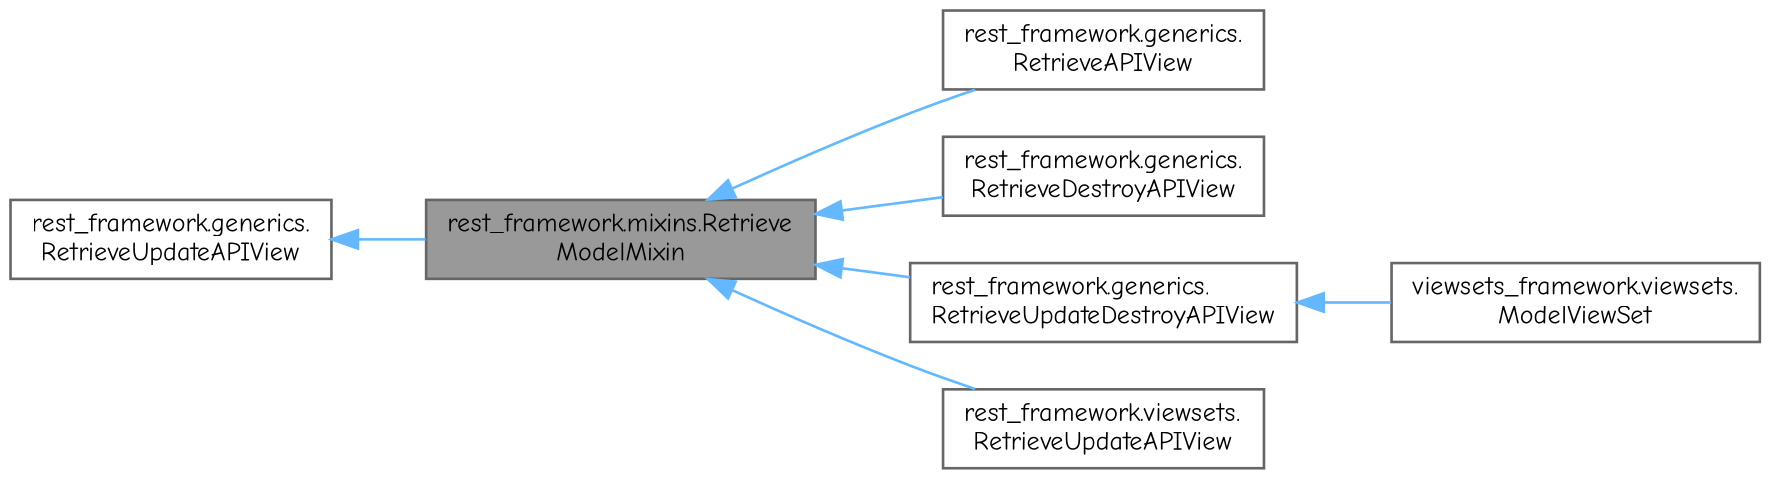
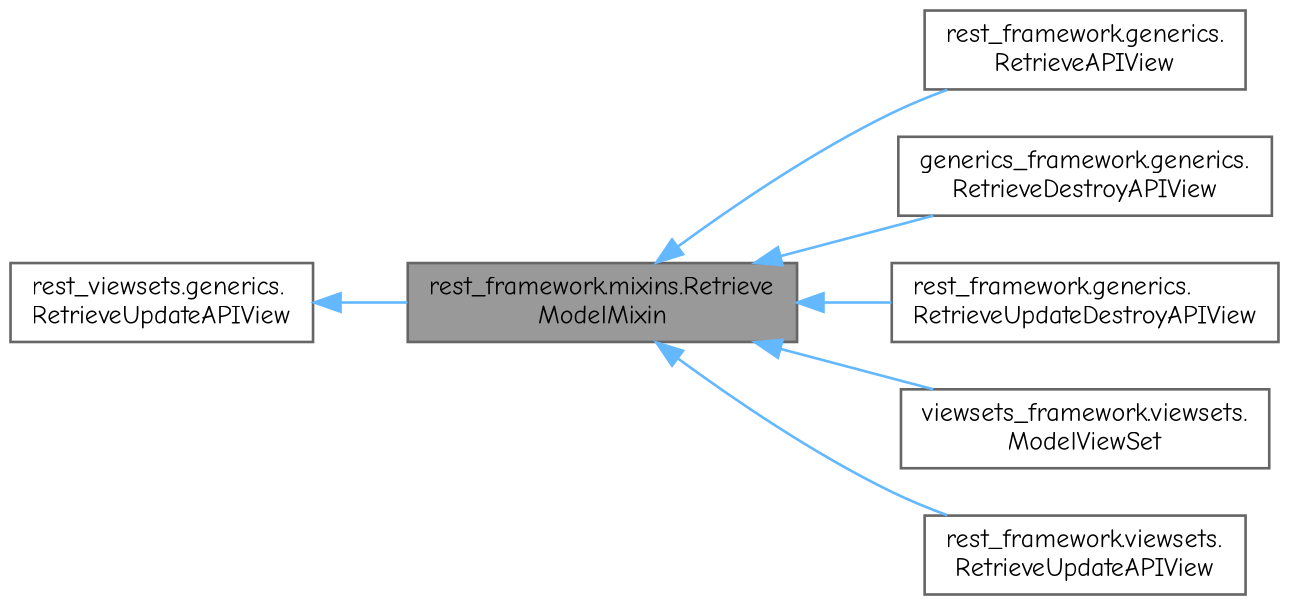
node "rest_framework.generics. RetrieveDestroyAPIView": label "rest_framework.generics. RetrieveDestroyAPIView" -> "generics_framework.generics. RetrieveDestroyAPIView"
node "rest_framework.generics. RetrieveUpdateAPIView": label "rest_framework.generics. RetrieveUpdateAPIView" -> "rest_viewsets.generics. RetrieveUpdateAPIView"
edge "viewsets_framework.viewsets. ModelViewSet" -> "rest_framework.generics. RetrieveUpdateDestroyAPIView": now "viewsets_framework.viewsets. ModelViewSet" -> "rest_framework.mixins.Retrieve ModelMixin"
